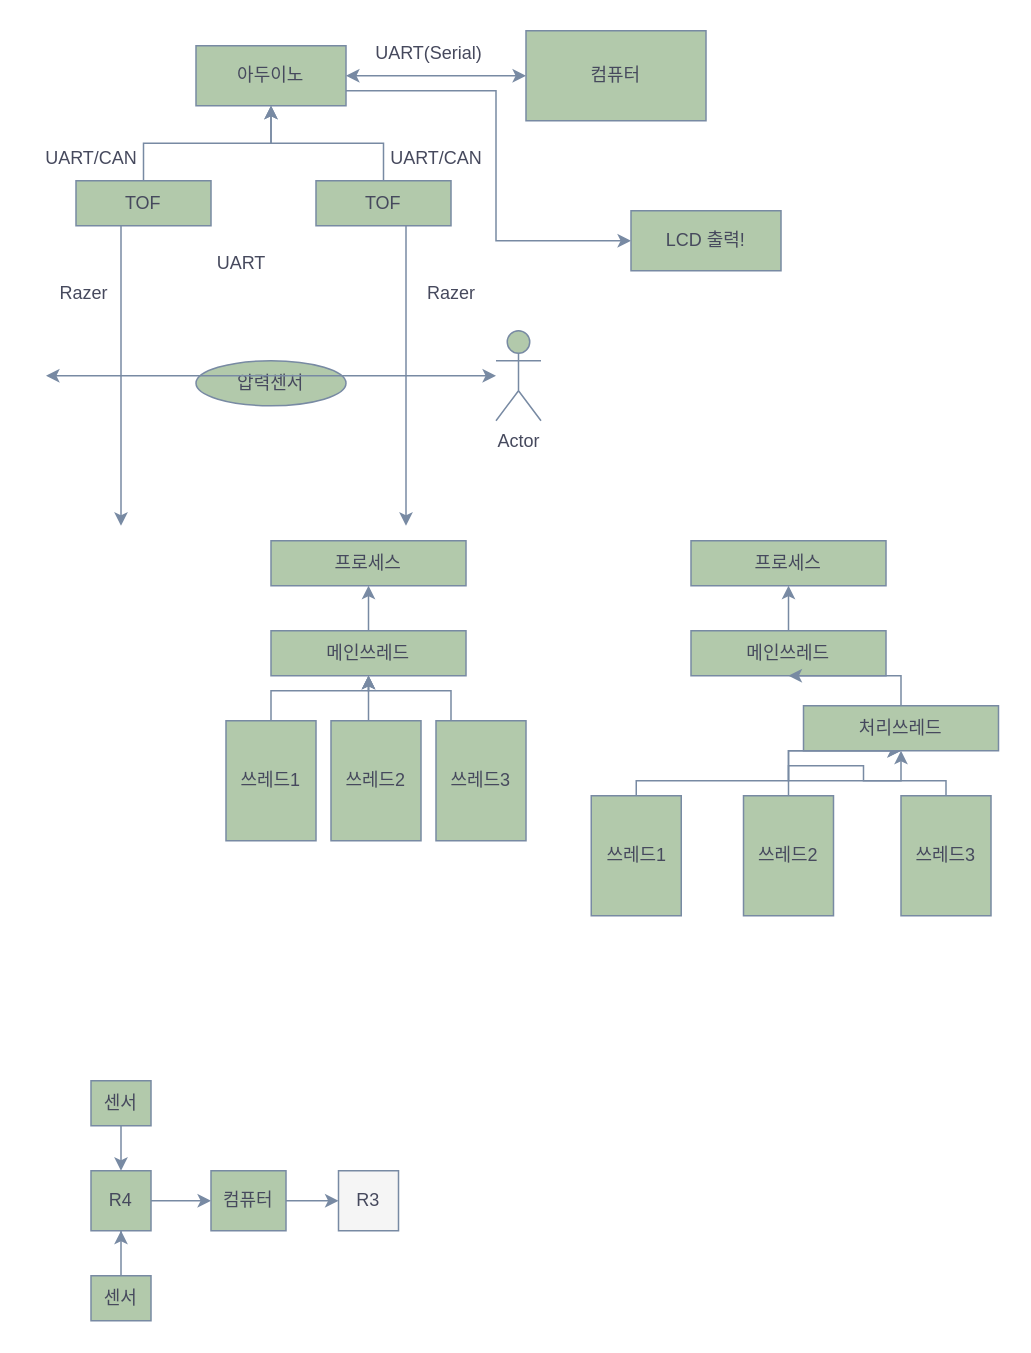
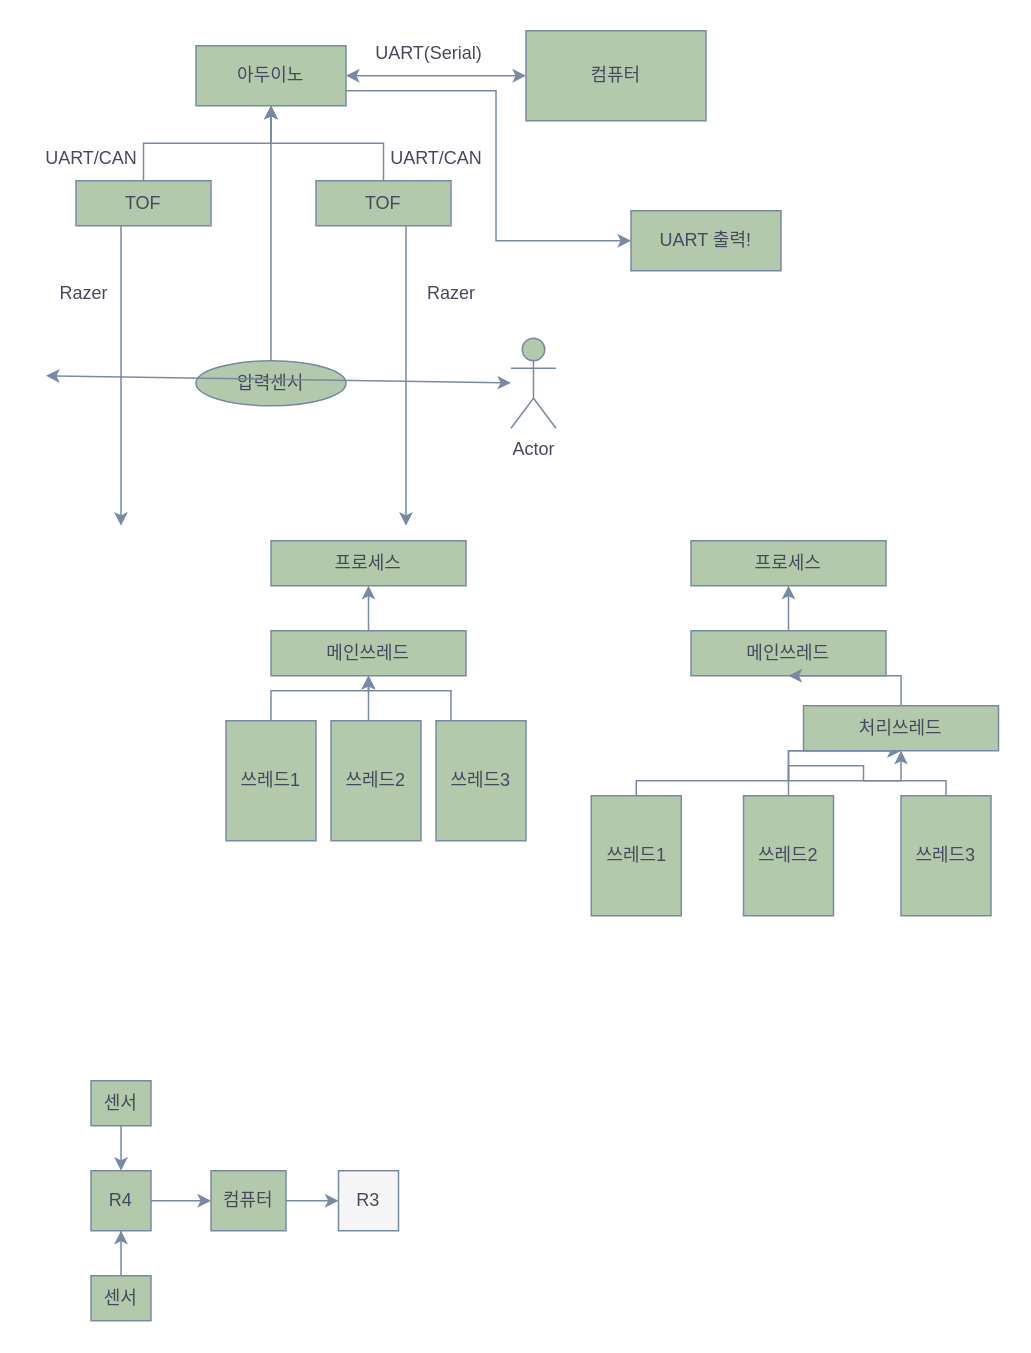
node "LCD 출력!": label "LCD 출력!" -> "UART 출력!"
edge "압력센서" -> "아두이노": added
node "UART": removed
node "Actor": moved (518, 376) -> (533, 383)
